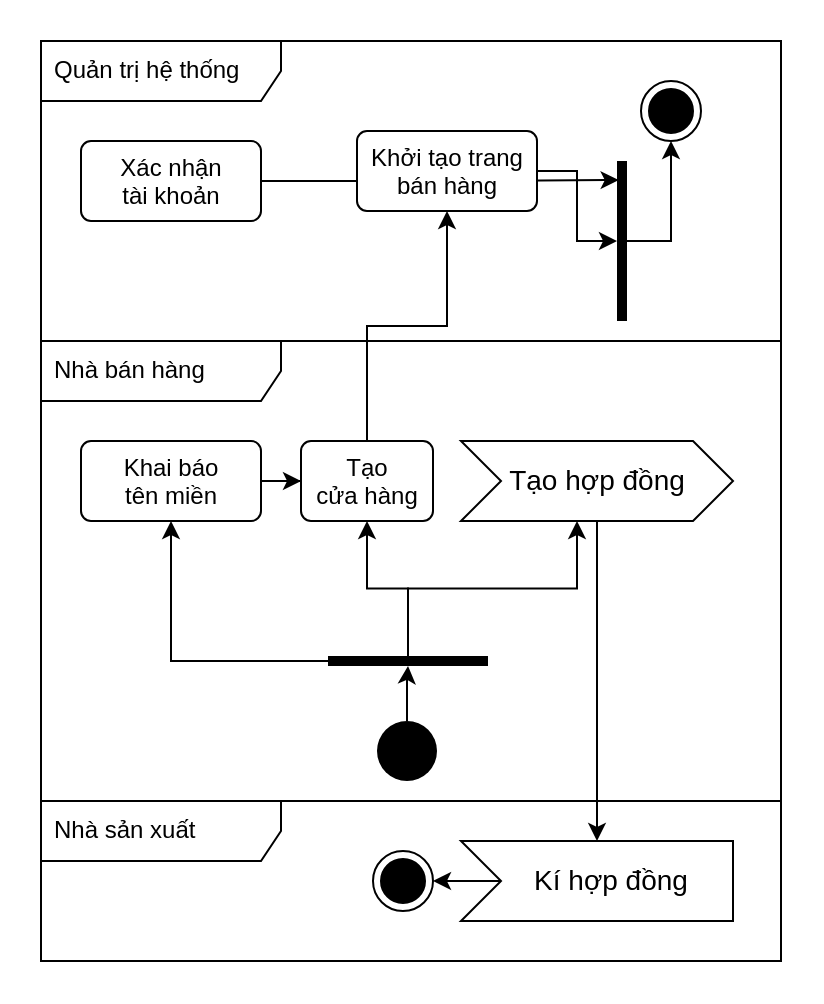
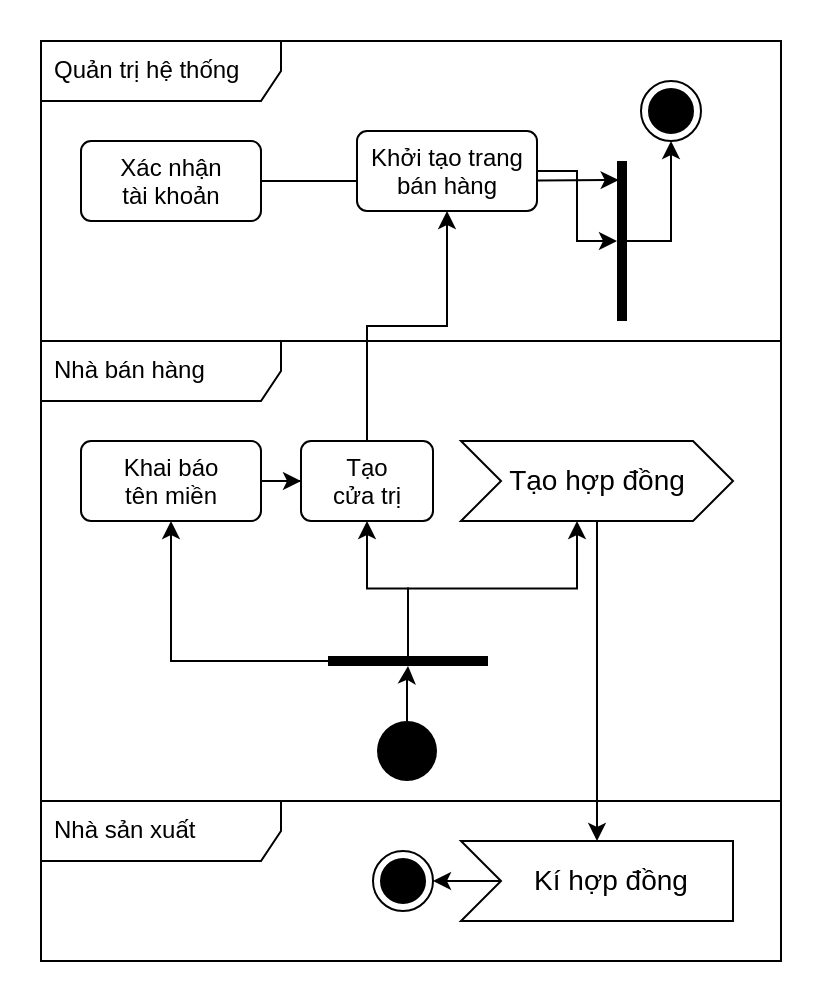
node "Tạo cửa hàng": label "Tạo cửa hàng" -> "Tạo cửa trị"
